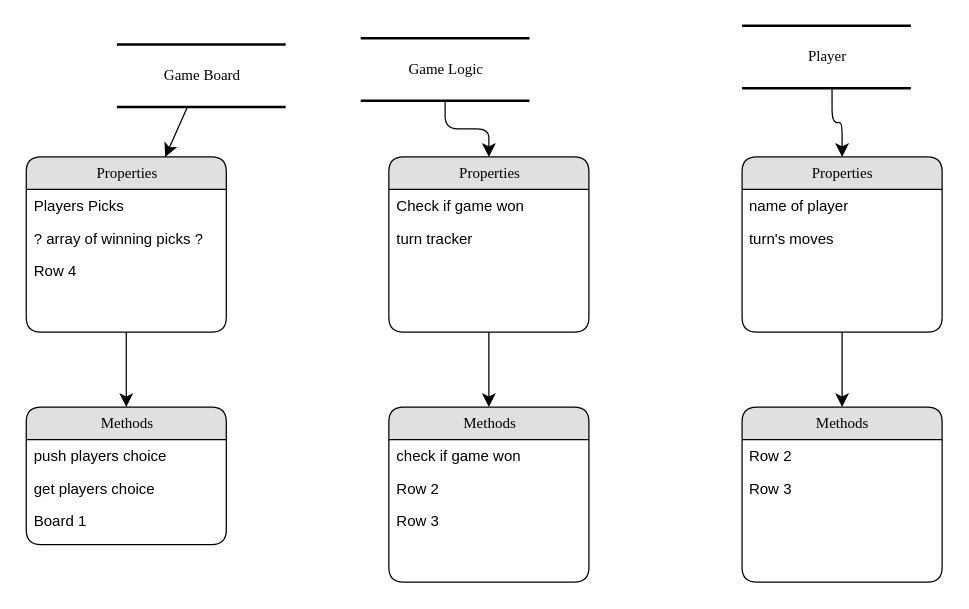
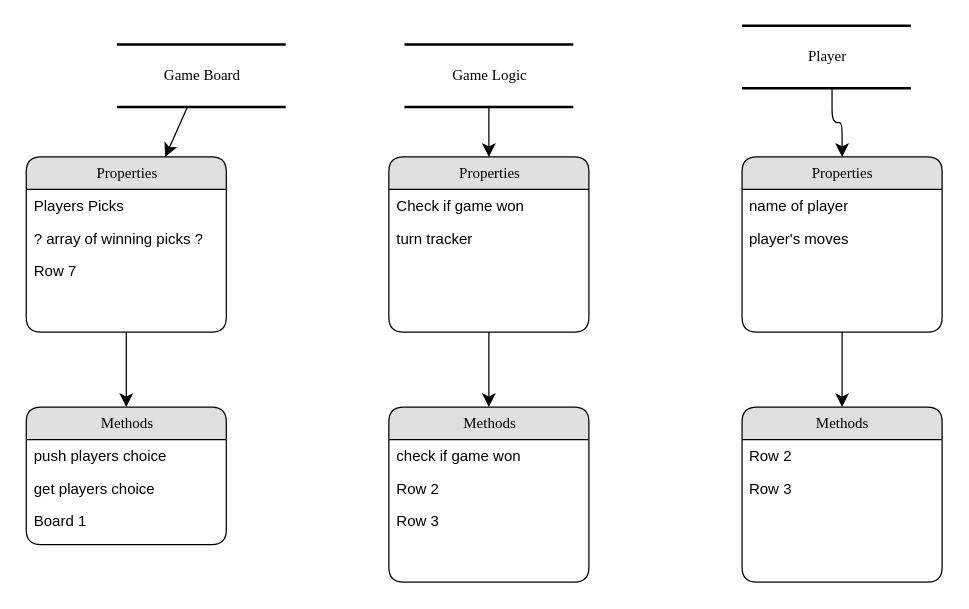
node "Game Logic": moved (445, 69) -> (489, 76)
node "turn's moves": label "turn's moves" -> "player's moves"
node "Row 4": label "Row 4" -> "Row 7"
